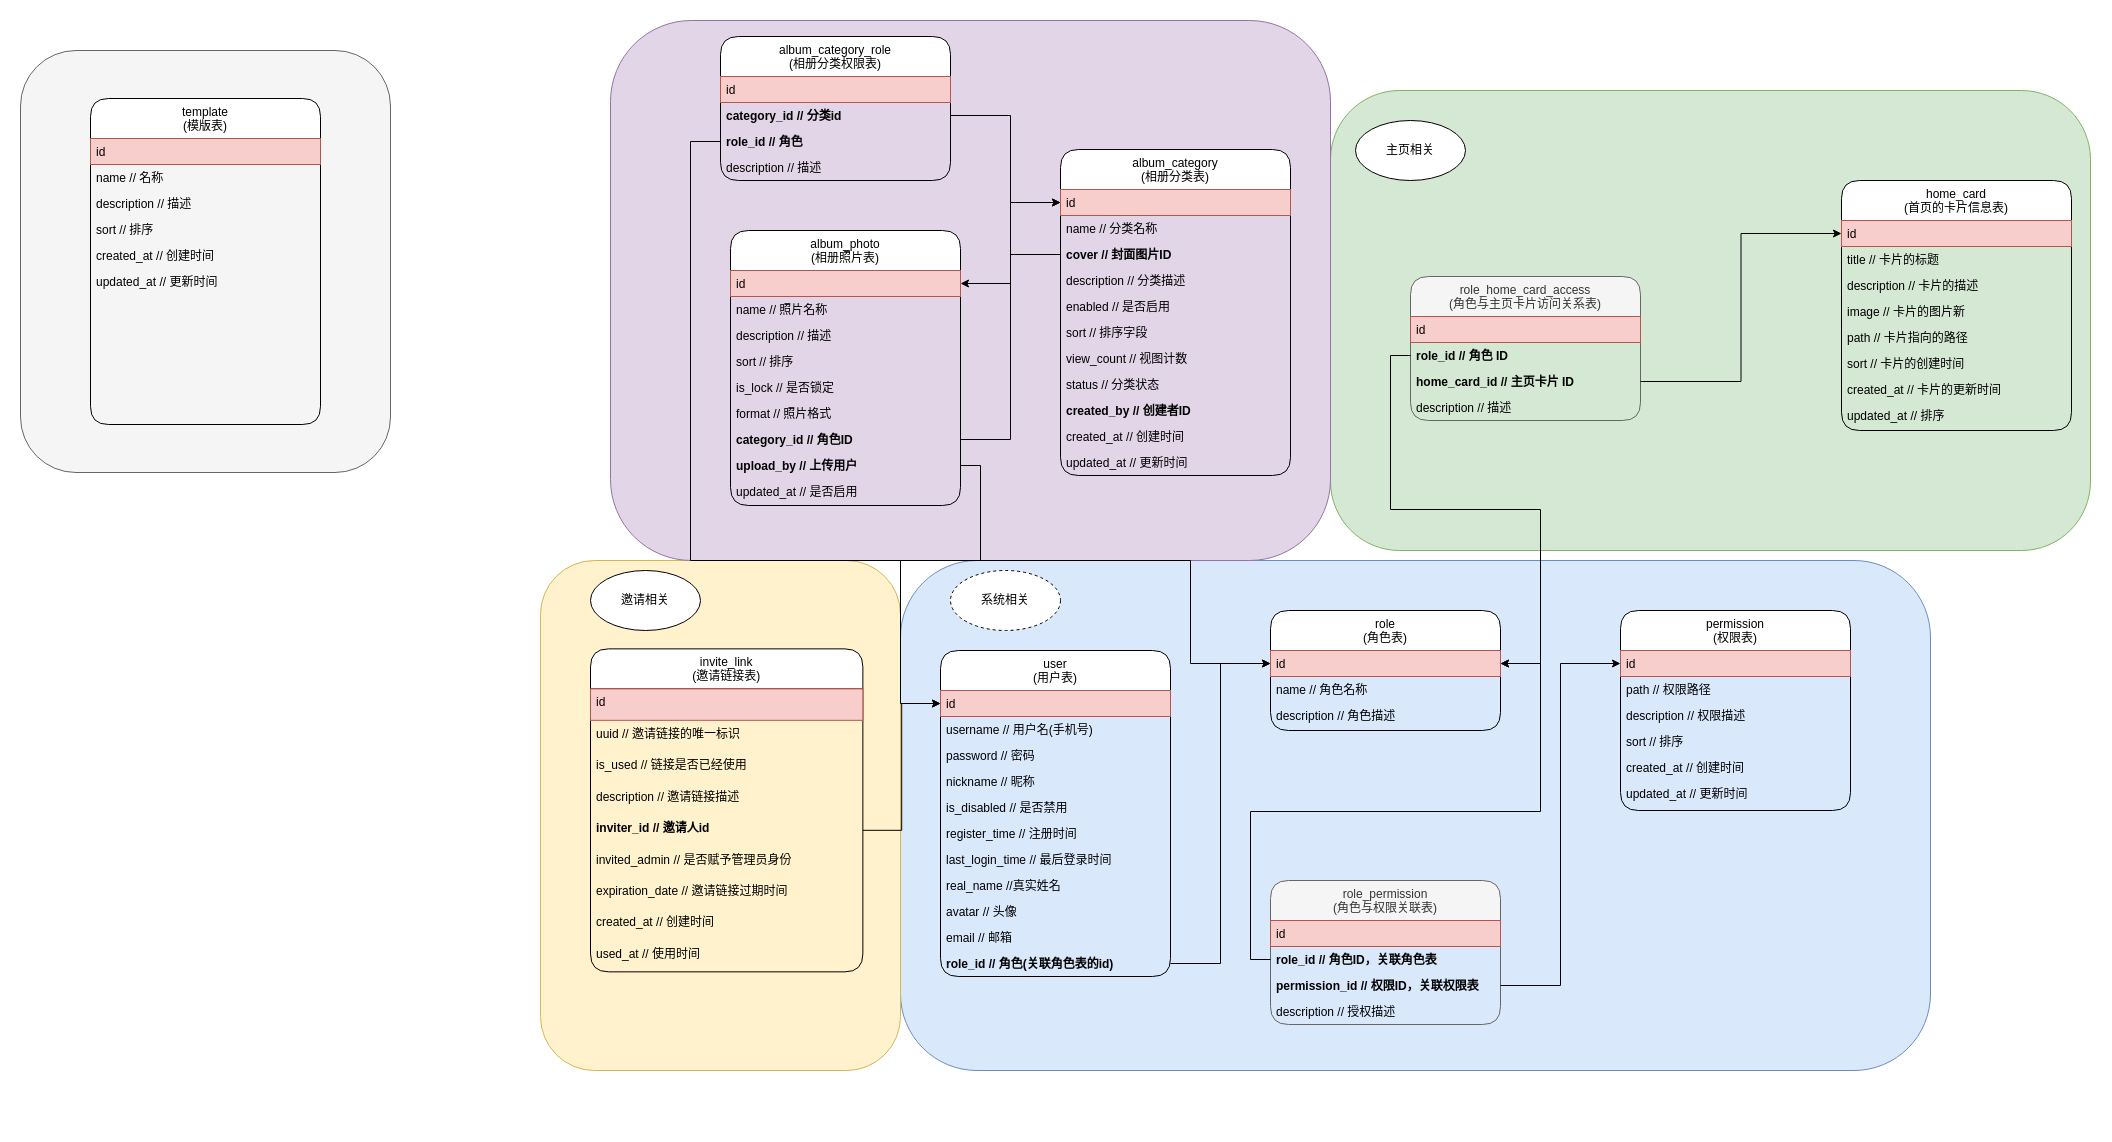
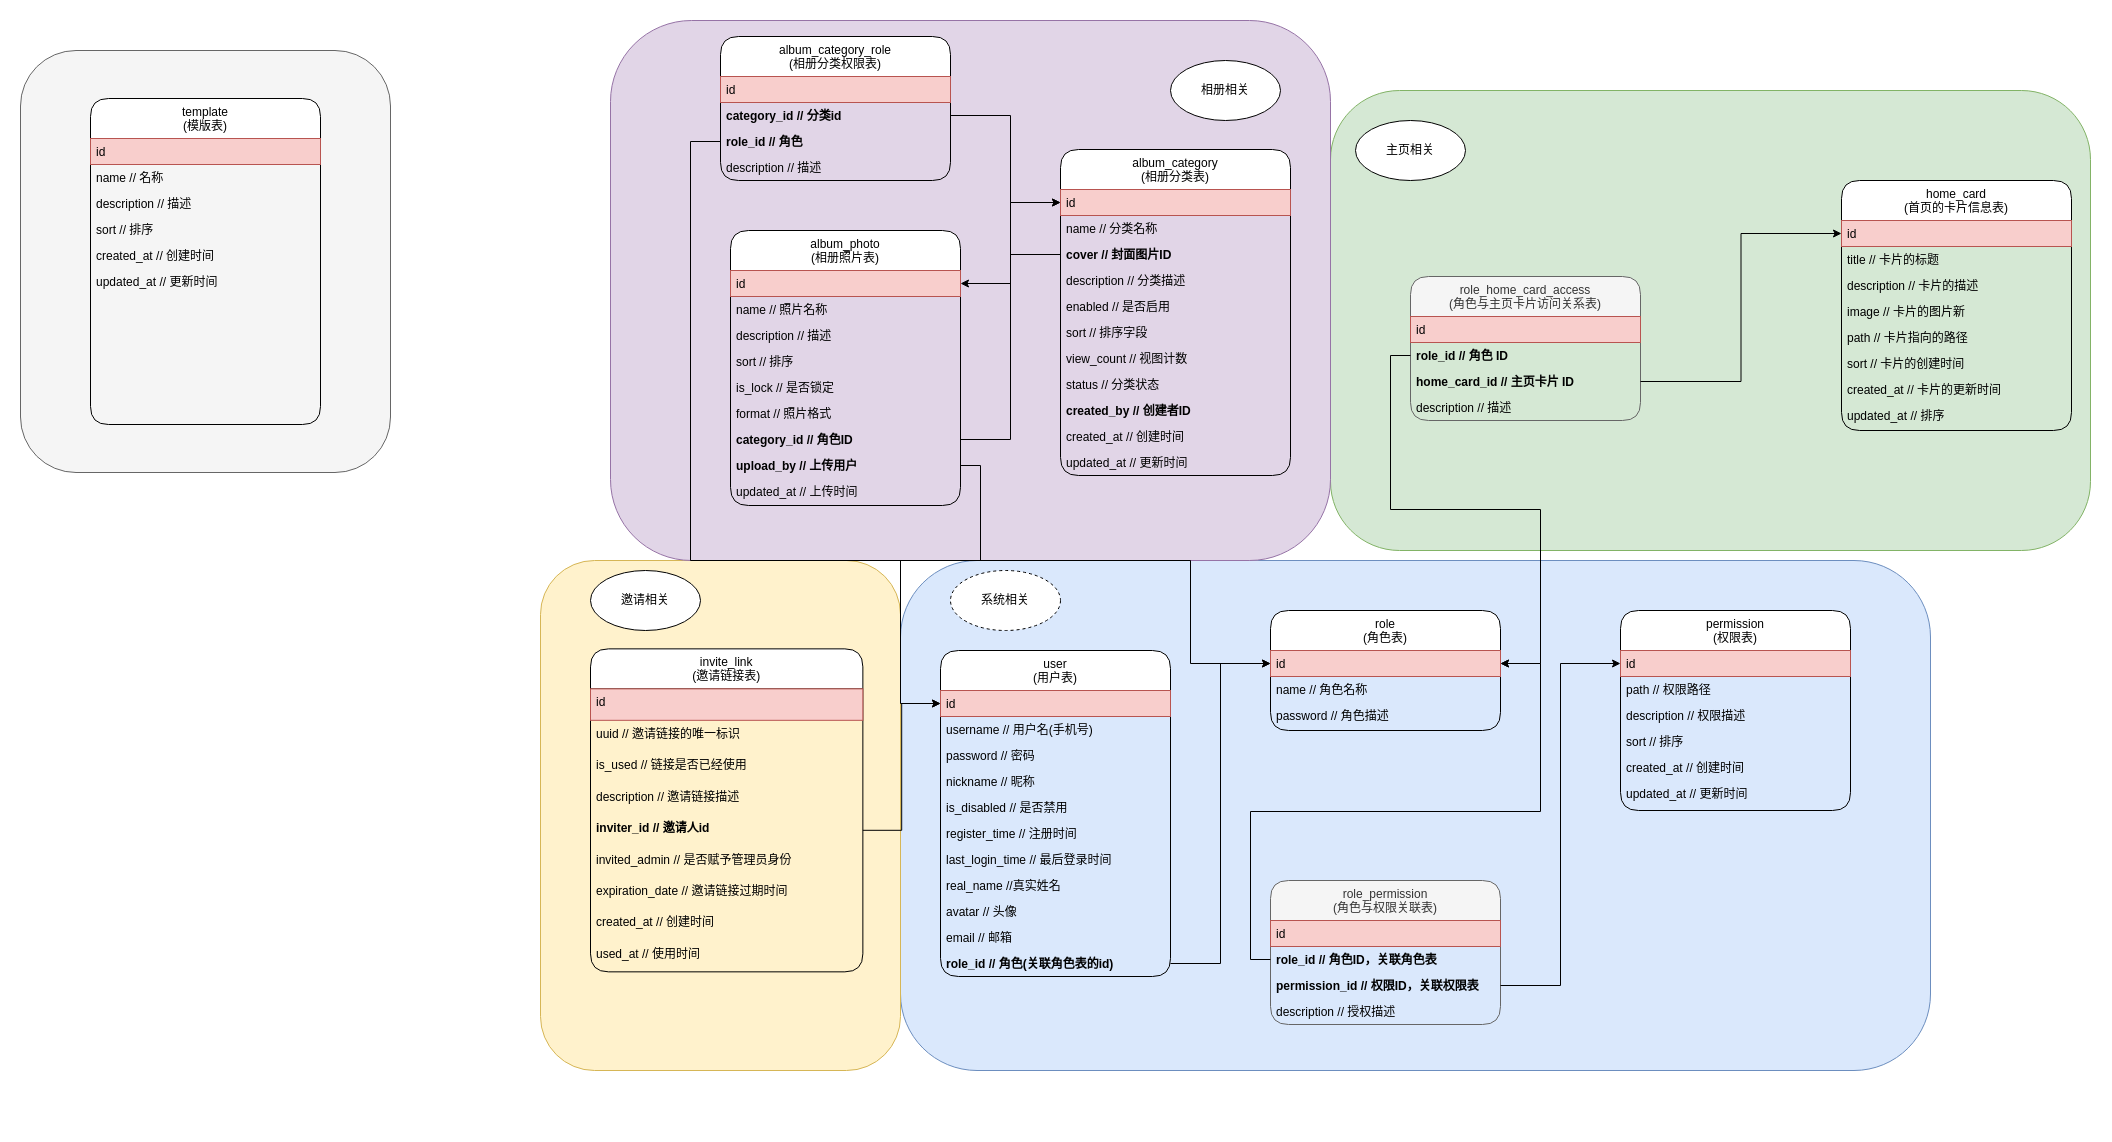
node "相册相关": added
node "updated_at // 是否启用": label "updated_at // 是否启用" -> "updated_at // 上传时间"
node "description // 角色描述": label "description // 角色描述" -> "password // 角色描述"
